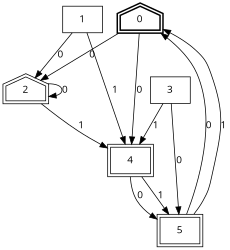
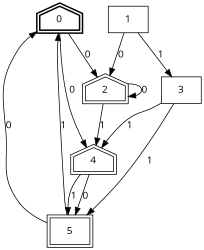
edge "1" -> "4": now "1" -> "3"
node "4": shape box -> house
edge "3" -> "5": label "0" -> "1"
